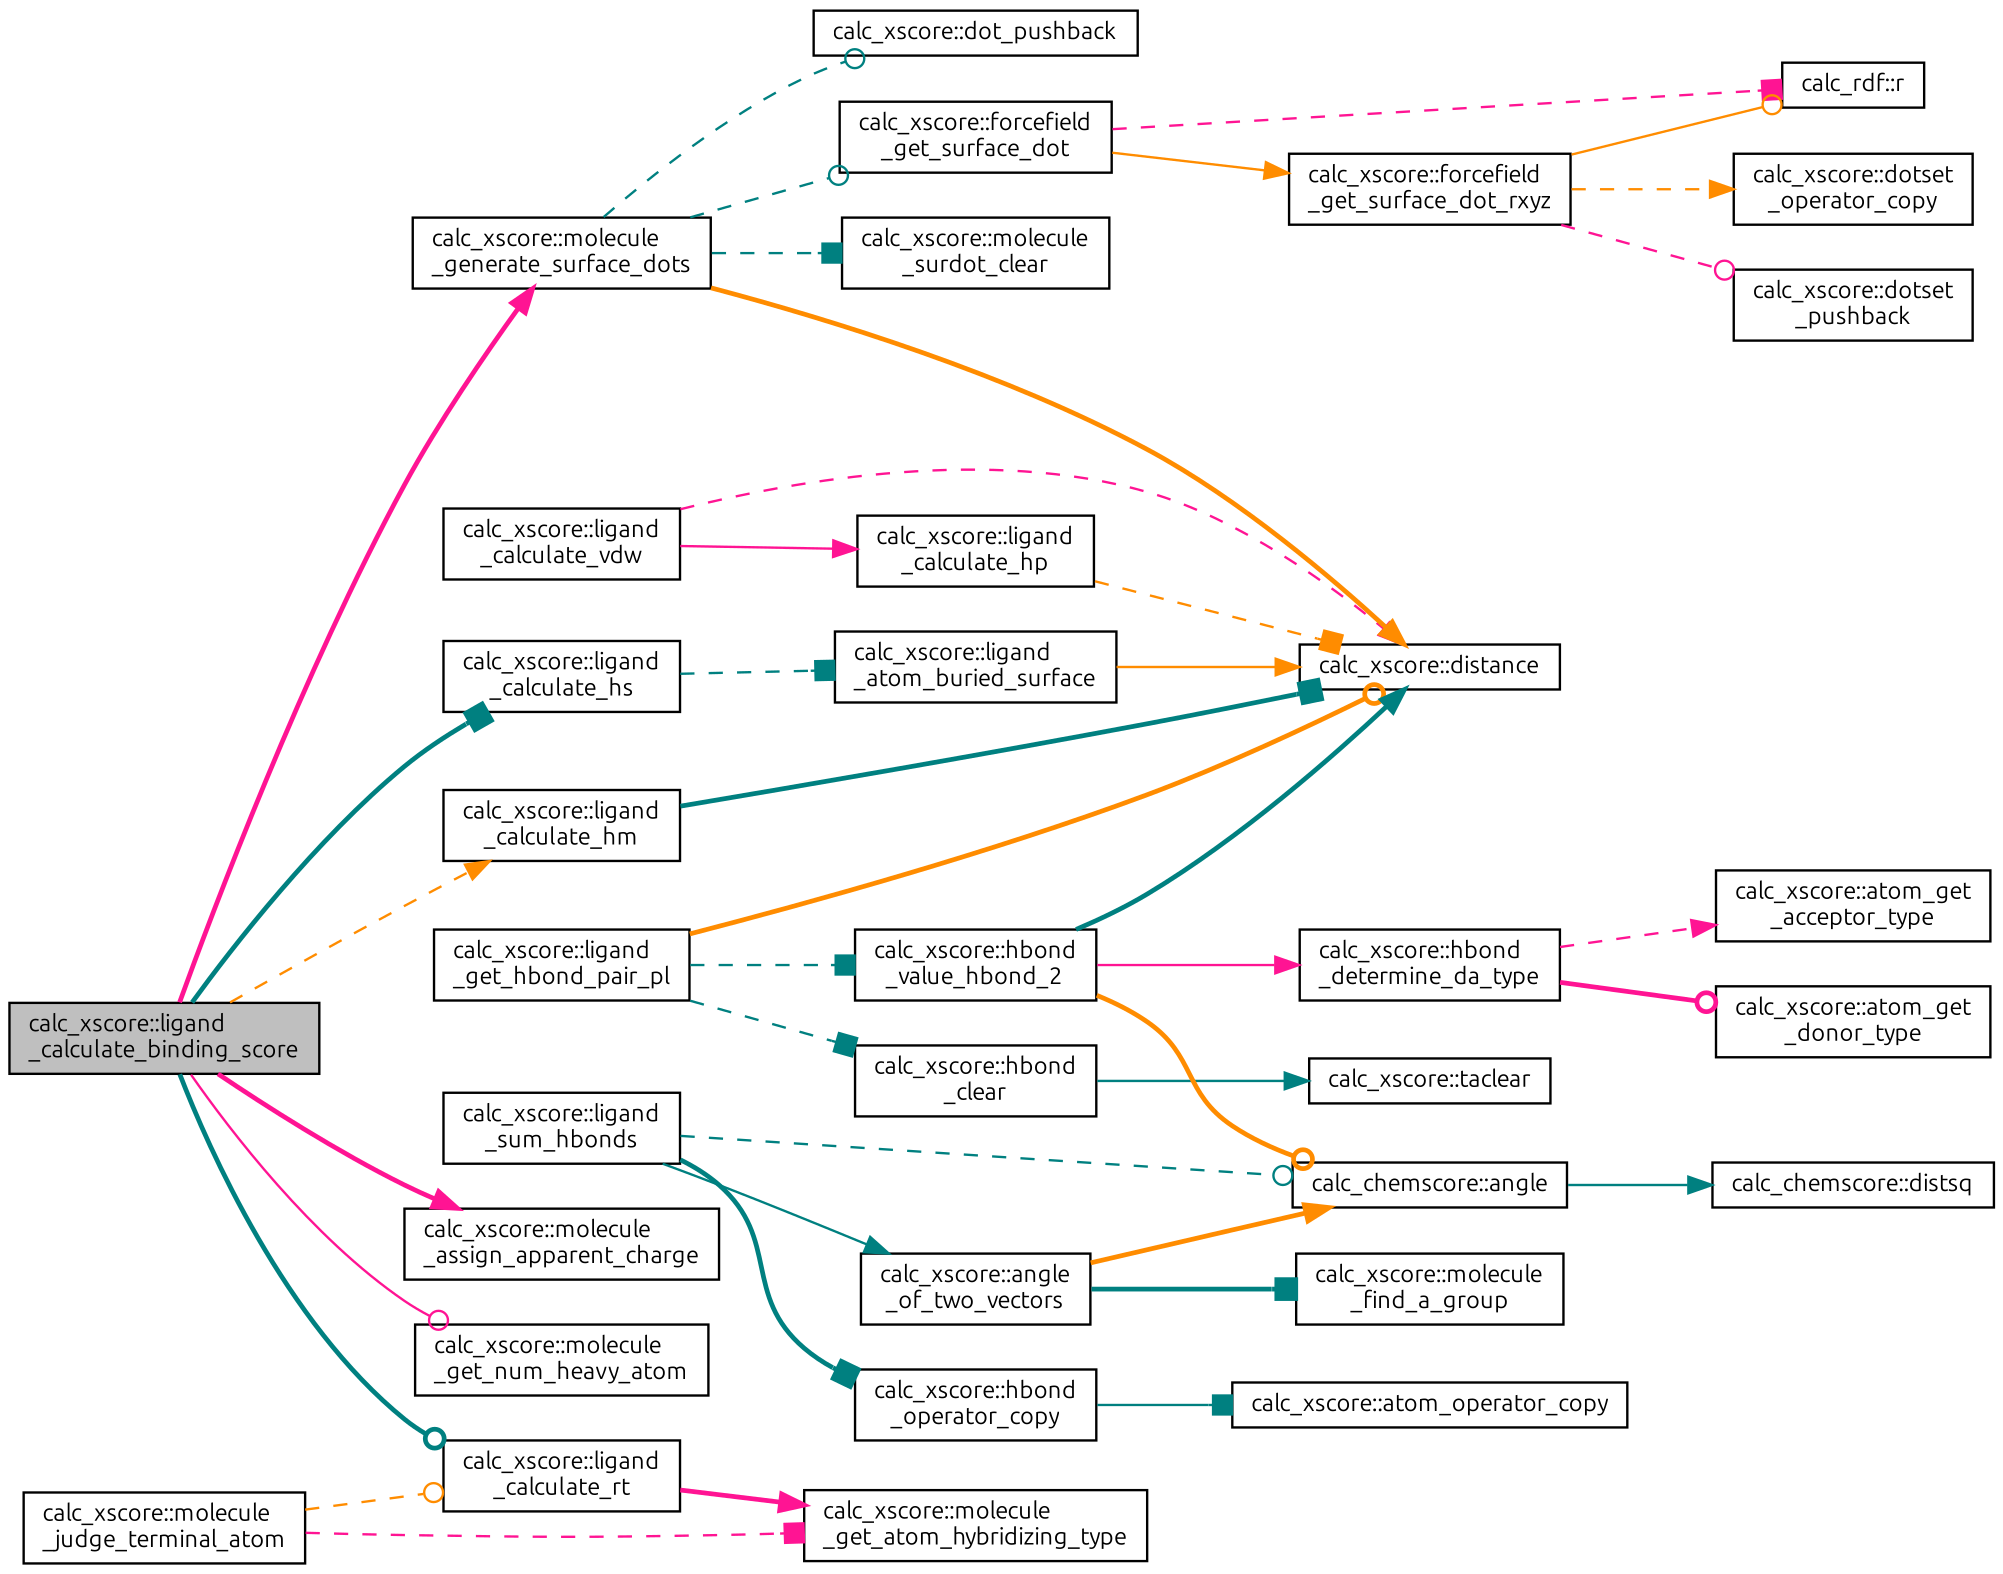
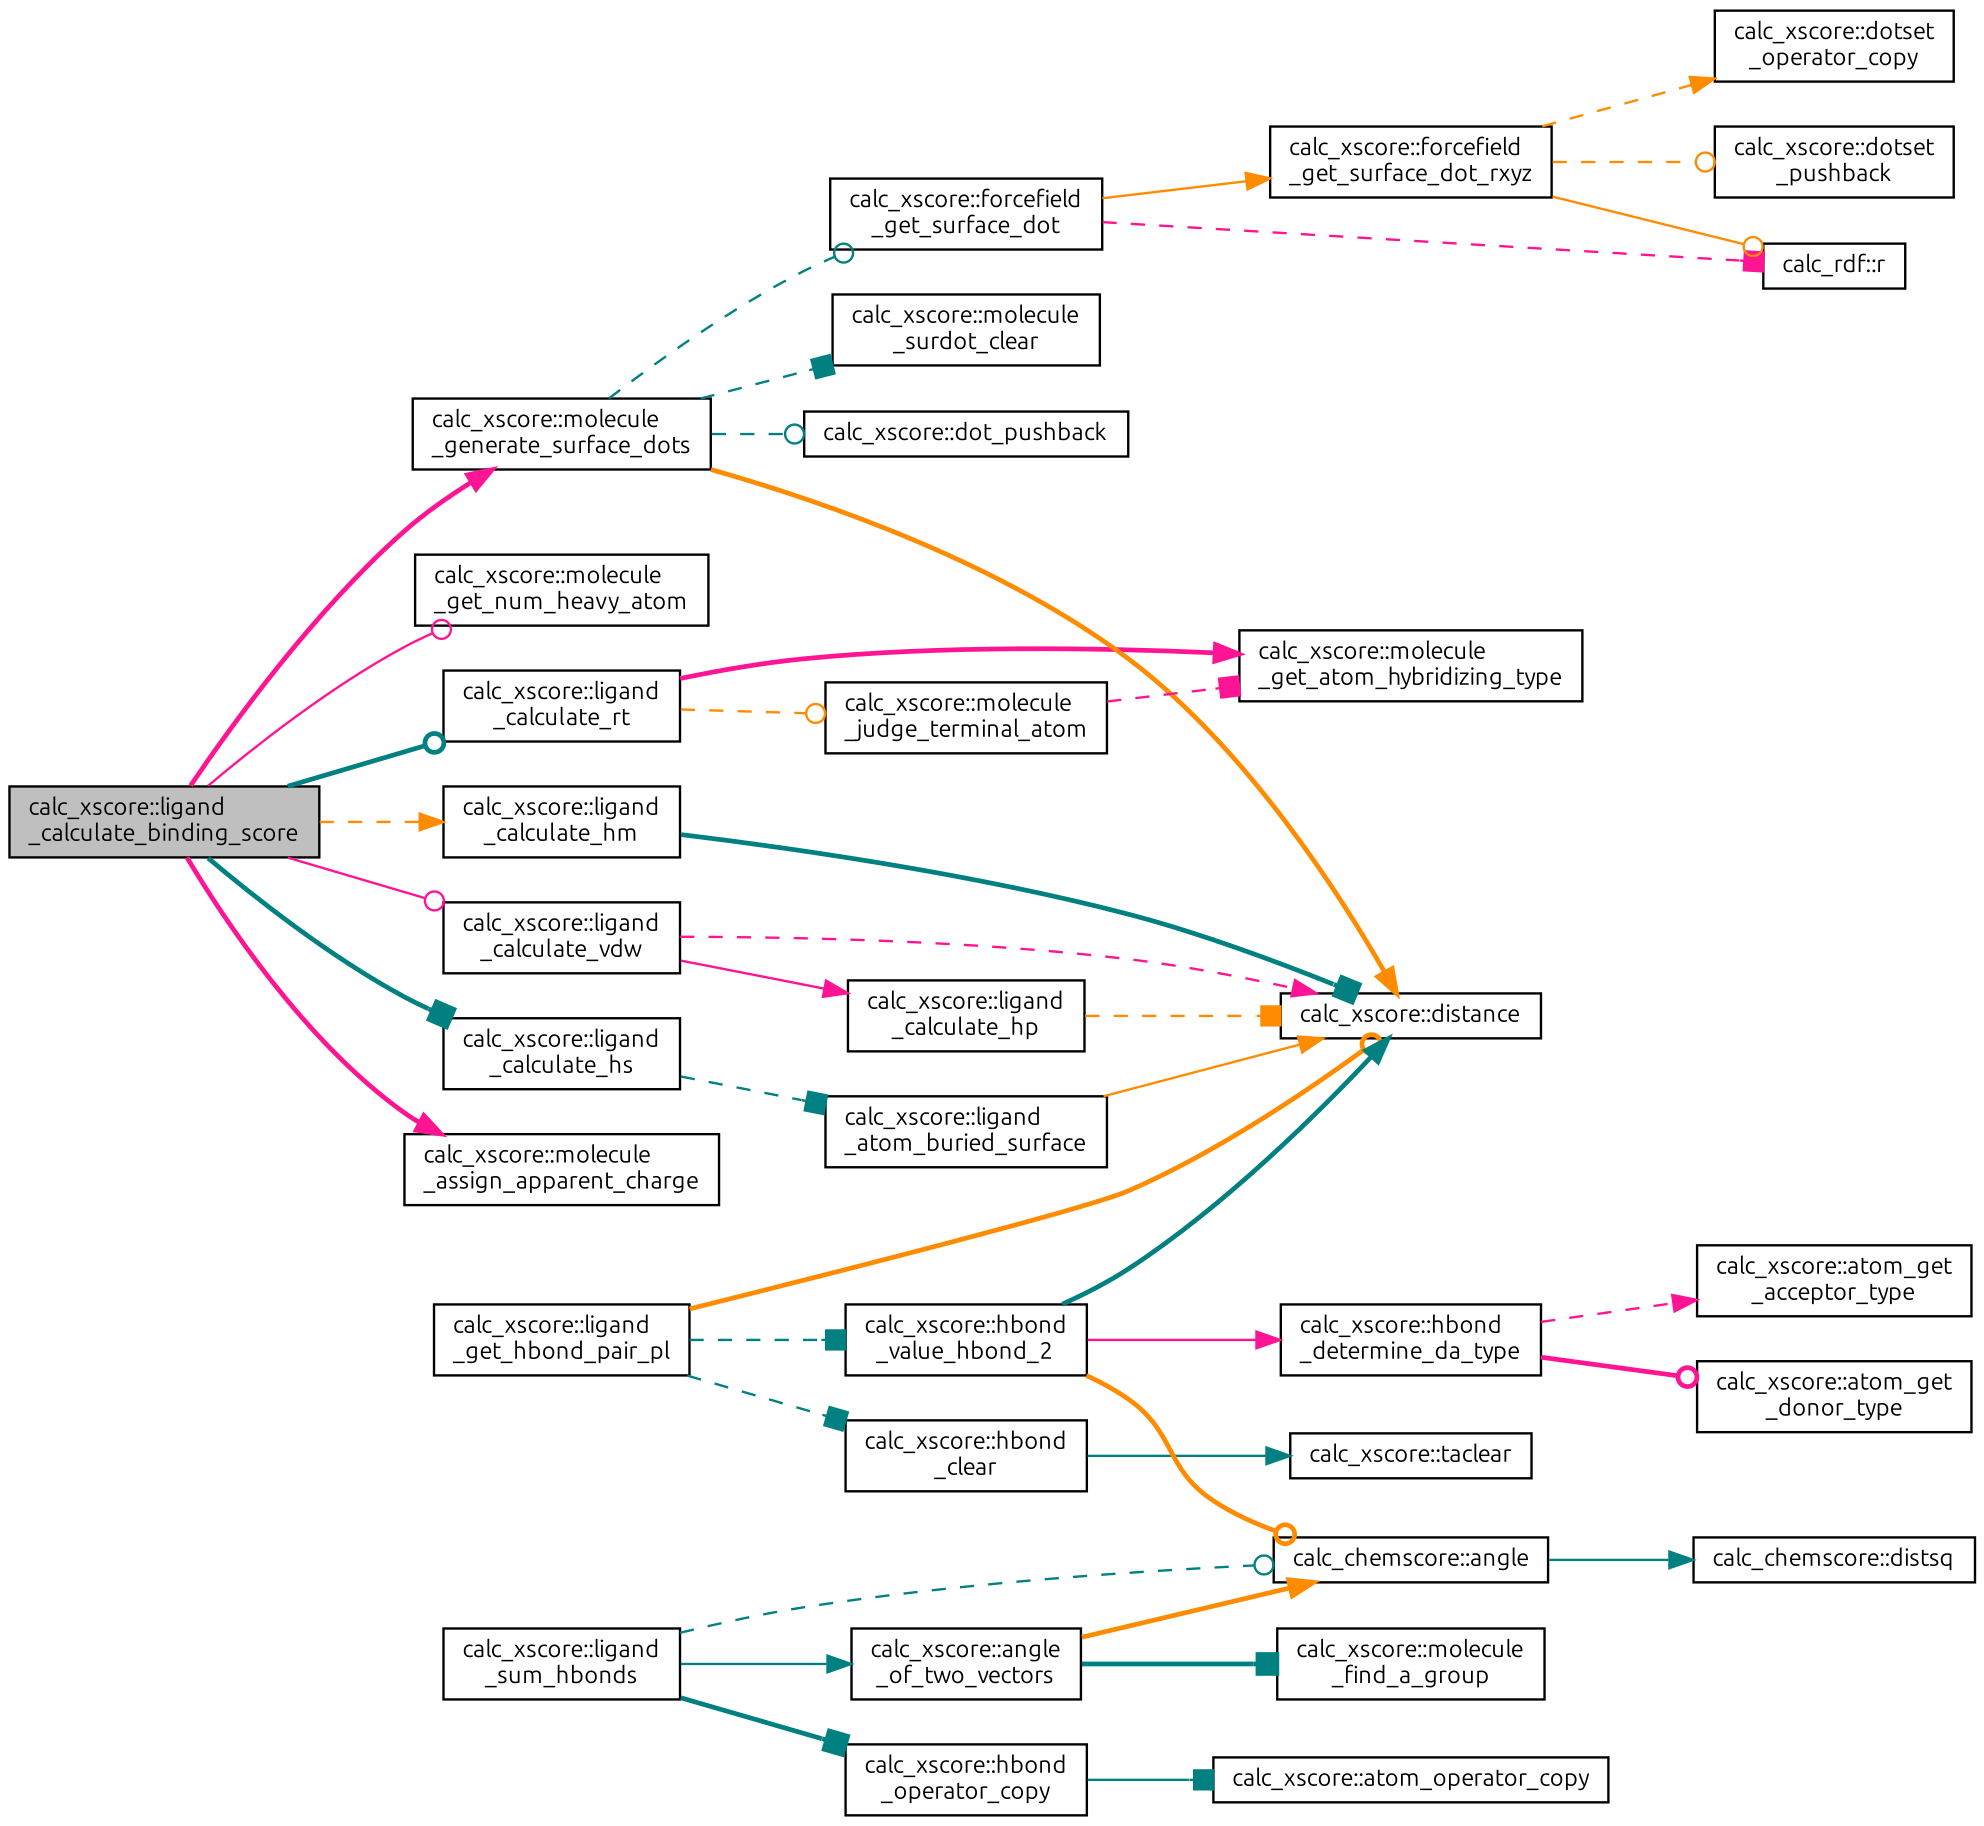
edge "calc_xscore::forcefield _get_surface_dot_rxyz" -> "calc_xscore::dotset _pushback": color deeppink -> darkorange
edge "calc_xscore::ligand _calculate_binding_score" -> "calc_xscore::ligand _calculate_vdw": added
edge "calc_xscore::molecule _judge_terminal_atom" -> "calc_xscore::ligand _calculate_rt": reversed
